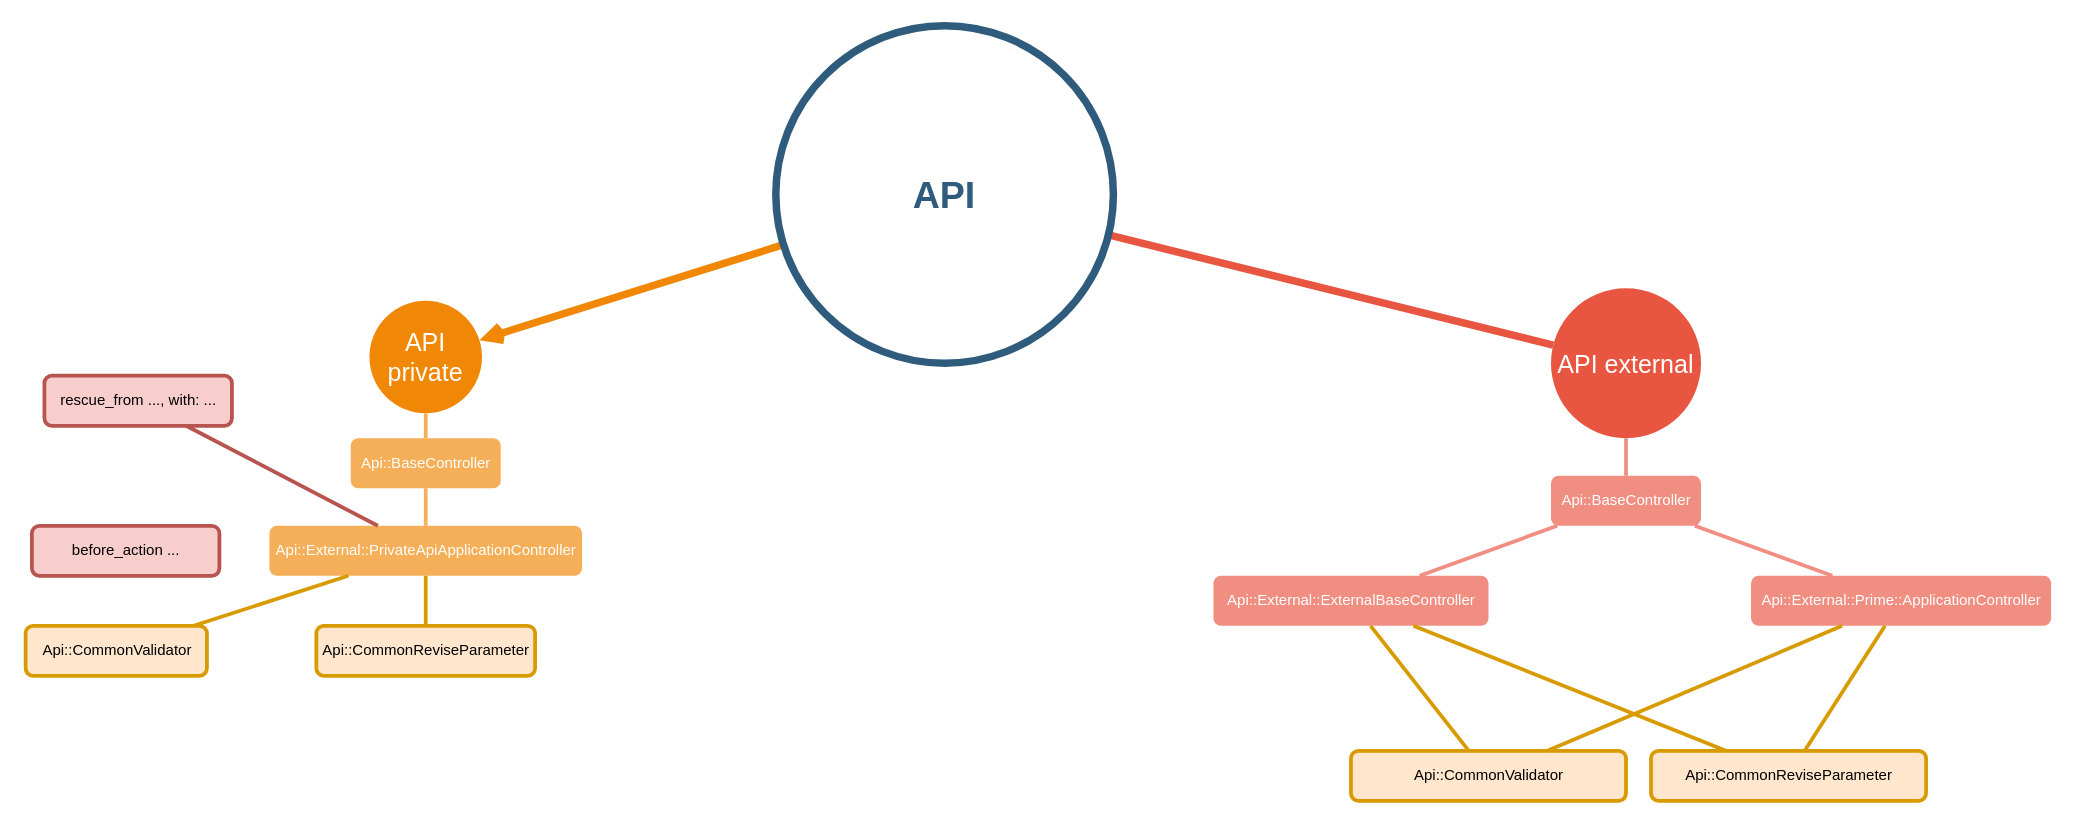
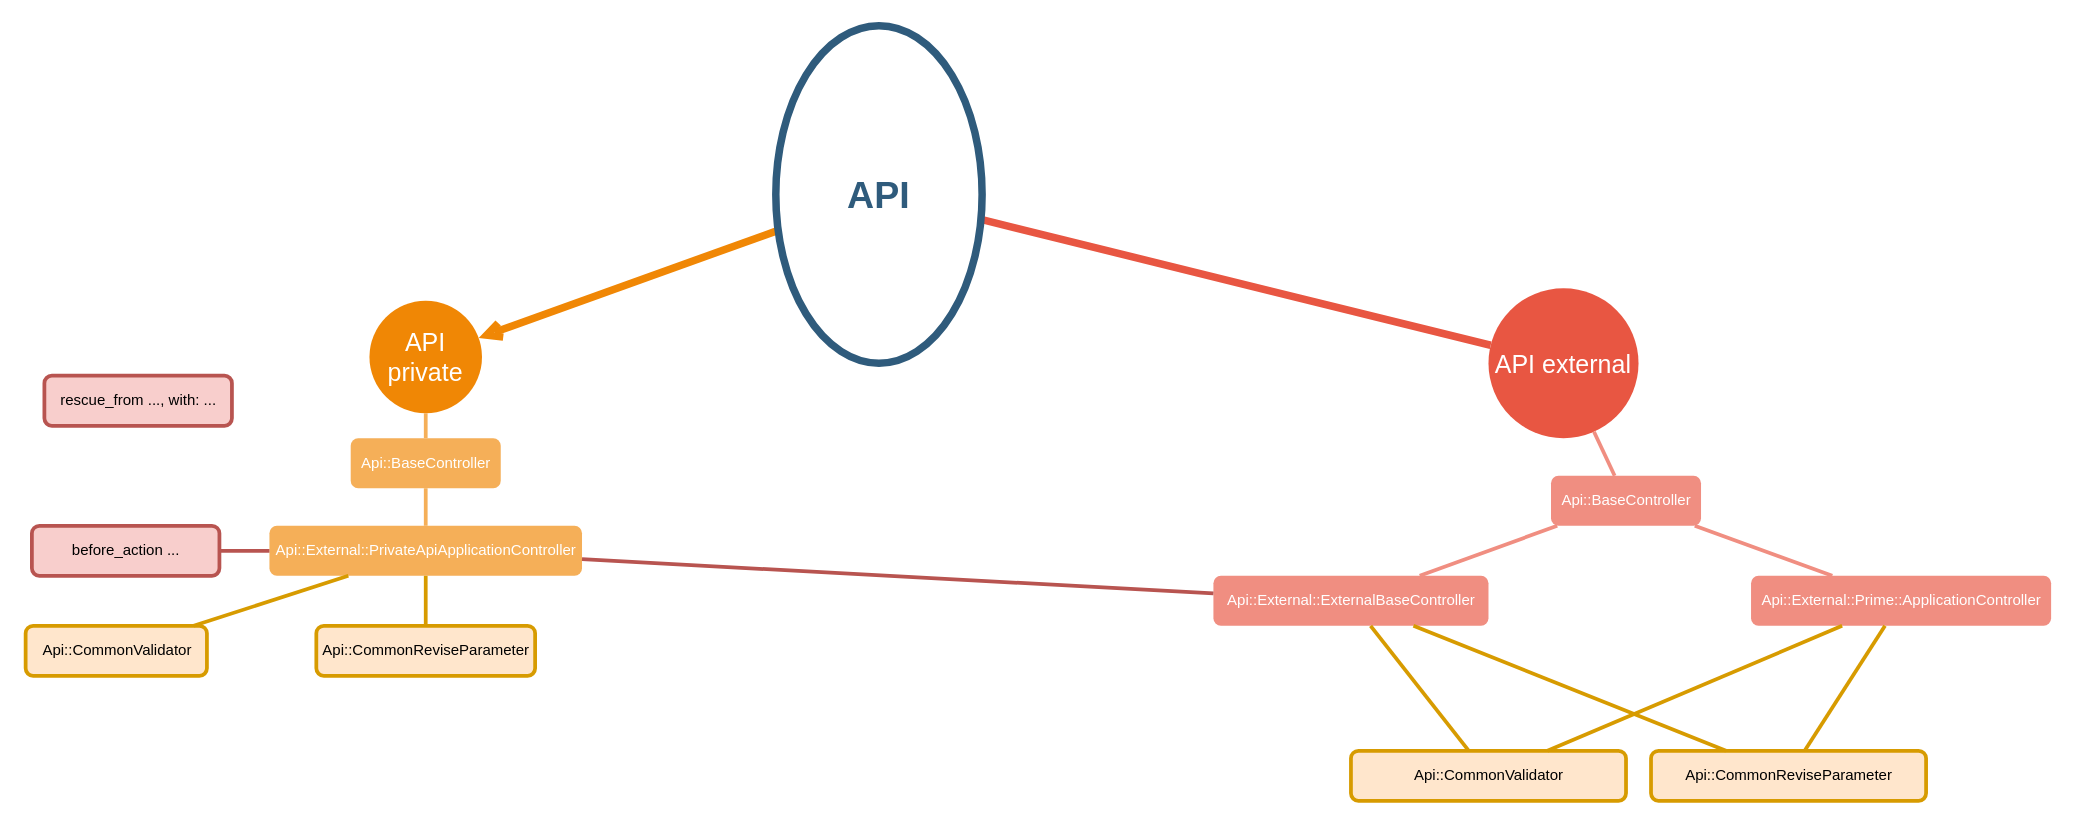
node "API": size 338x338 -> 206x338
node "API external": moved (1626, 363) -> (1563, 363)
edge "rescue_from ..., with: ..." -- "Api::External::PrivateApiApplicationController": now "Api::External::ExternalBaseController" -- "Api::External::PrivateApiApplicationController"
edge "before_action ..." -- "Api::External::PrivateApiApplicationController": added
